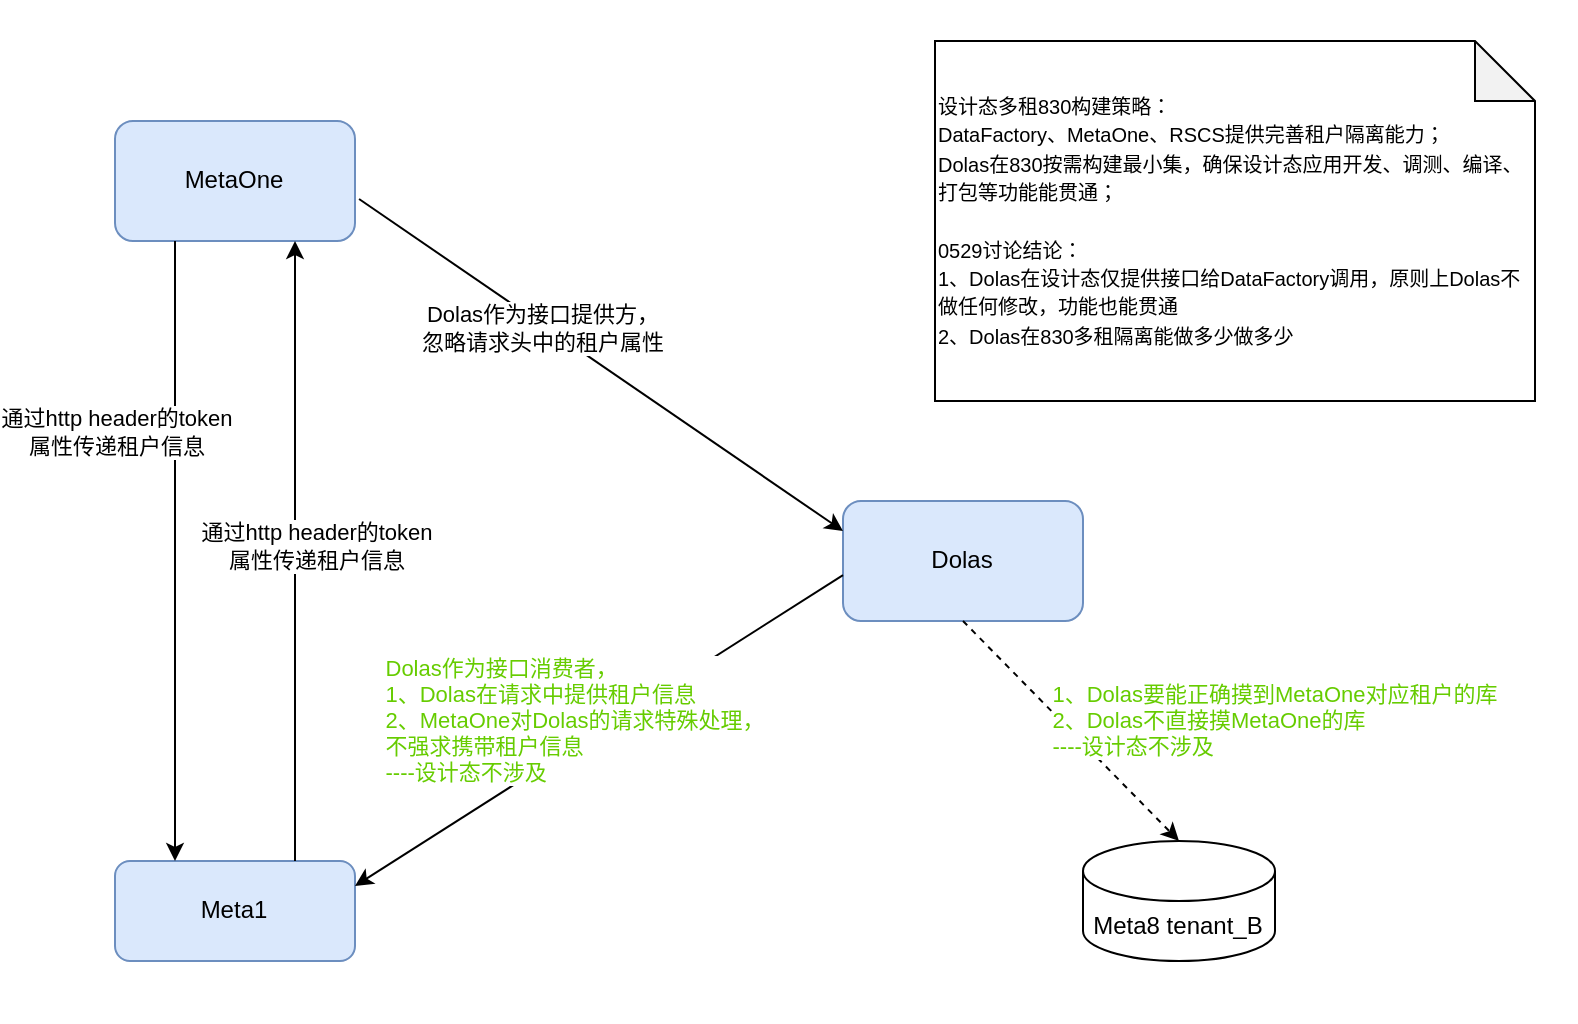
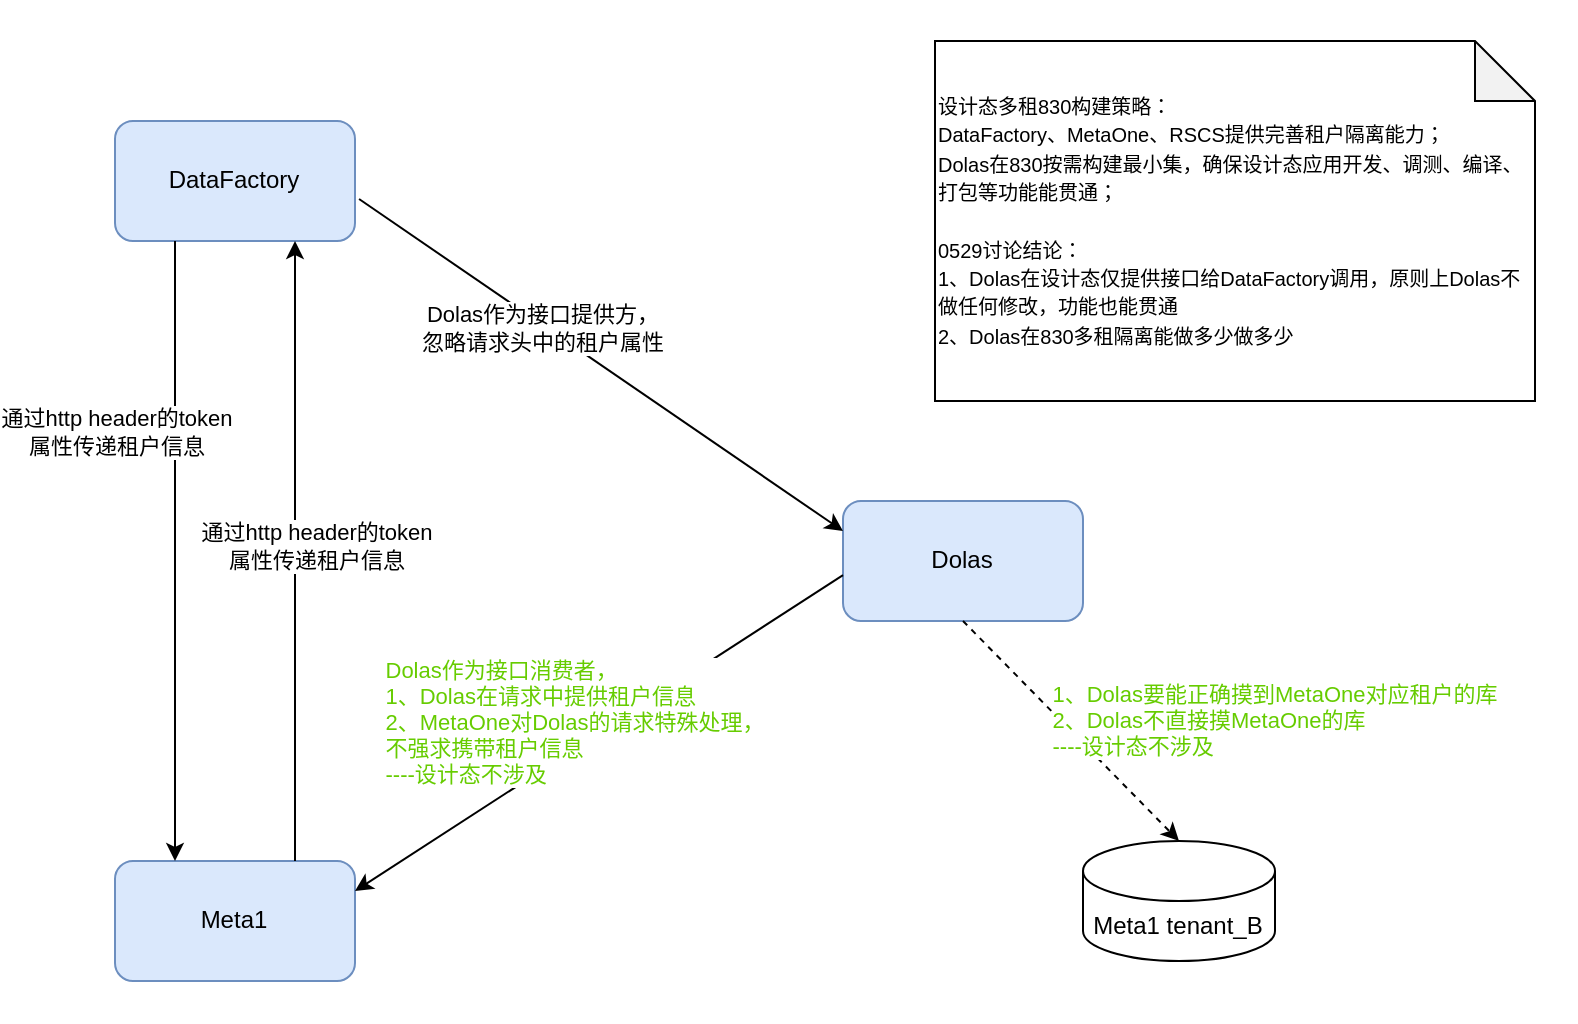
node "MetaOne": label "MetaOne" -> "DataFactory"
node "Meta1": size 240x100 -> 240x120
node "Meta8 tenant_B": label "Meta8 tenant_B" -> "Meta1 tenant_B"
